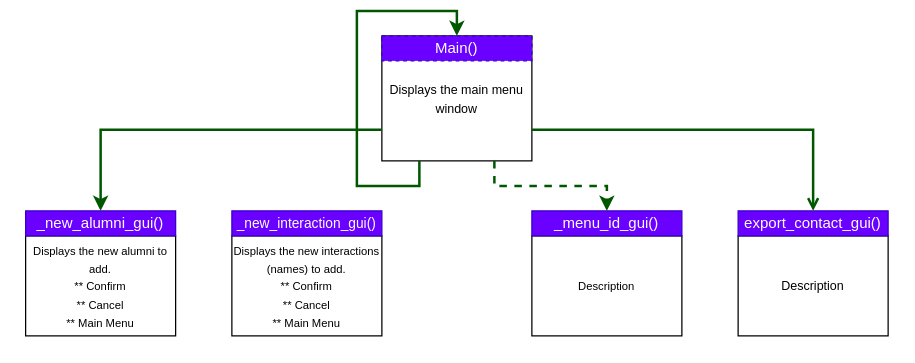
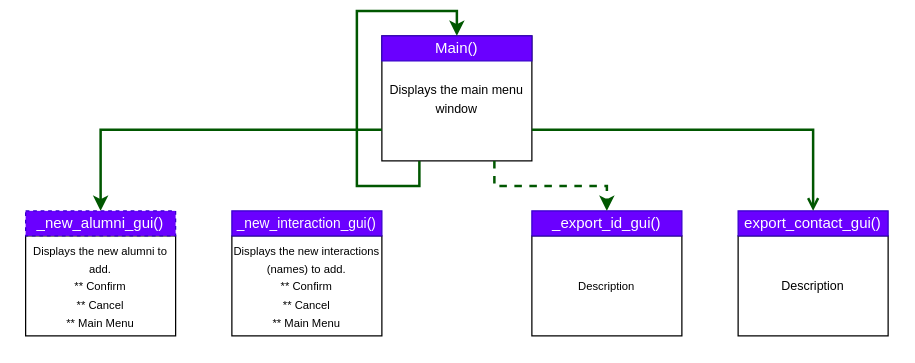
node "Main()": style dashed -> solid
node "_new_alumni_gui()": style solid -> dashed
node "_menu_id_gui()": label "_menu_id_gui()" -> "_export_id_gui()"
